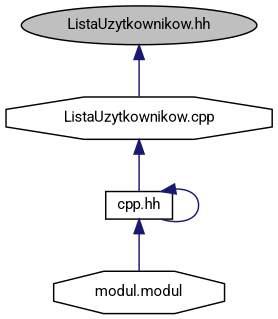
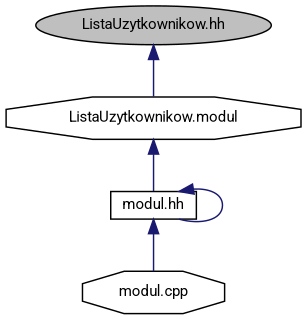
node "ListaUzytkownikow.cpp": label "ListaUzytkownikow.cpp" -> "ListaUzytkownikow.modul"
node "cpp.hh": label "cpp.hh" -> "modul.hh"
node "modul.modul": label "modul.modul" -> "modul.cpp"
